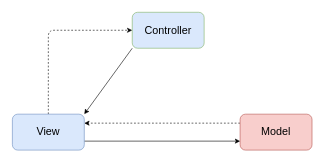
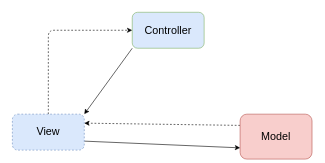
node "View": style solid -> dashed
node "Model": size 72x36 -> 72x45
